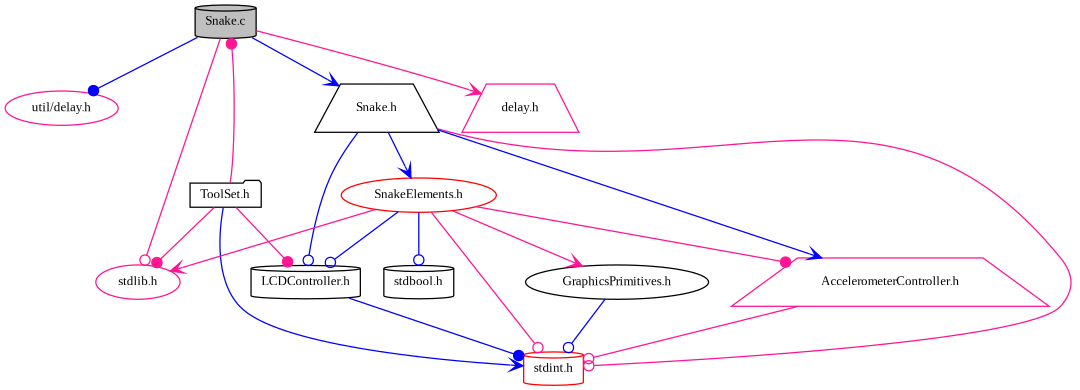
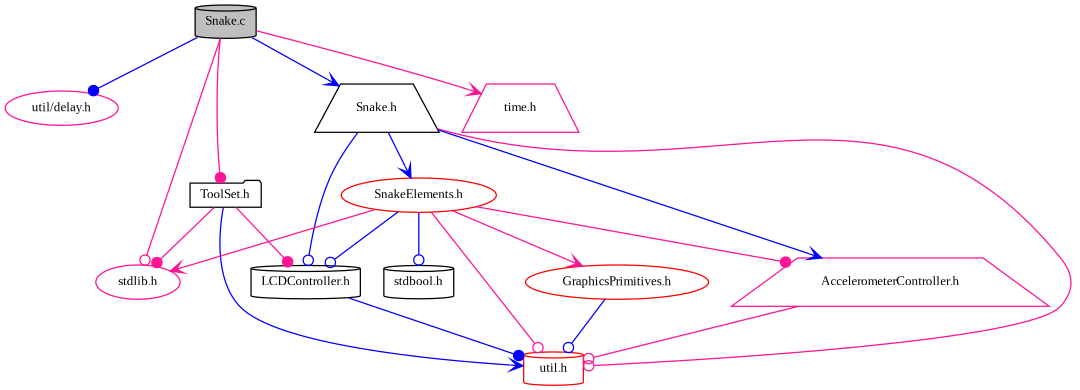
node "delay.h": label "delay.h" -> "time.h"
edge "ToolSet.h" -> "Snake.c": reversed
node "GraphicsPrimitives.h": color black -> red
node "stdint.h": label "stdint.h" -> "util.h"
